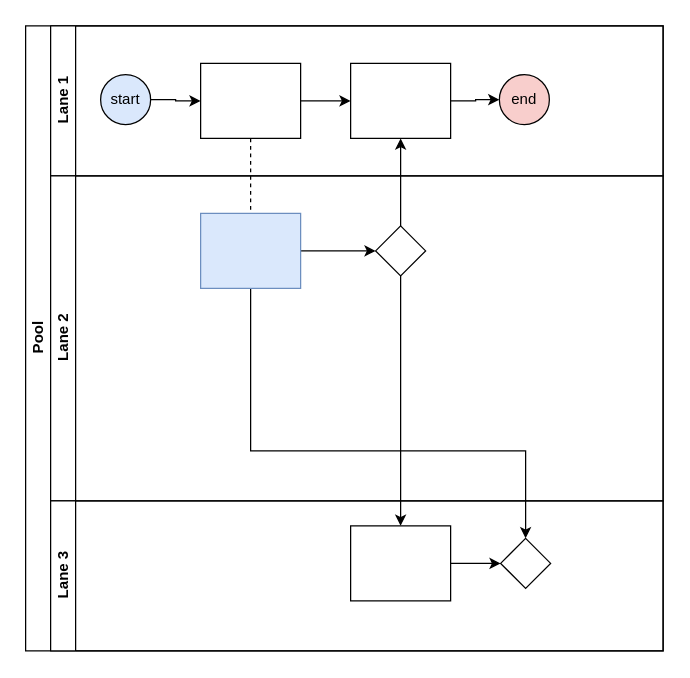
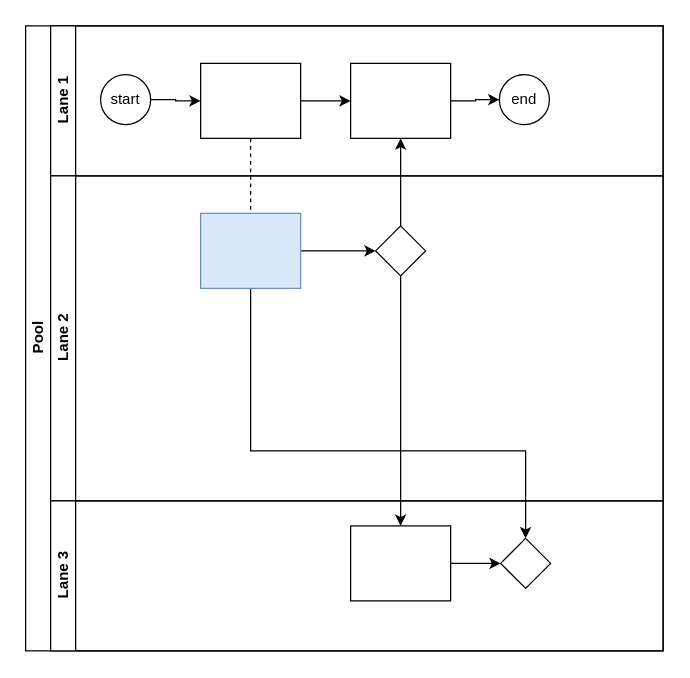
node "start": fillcolor #dae8fc -> #ffffff
node "end": fillcolor #f8cecc -> #ffffff
